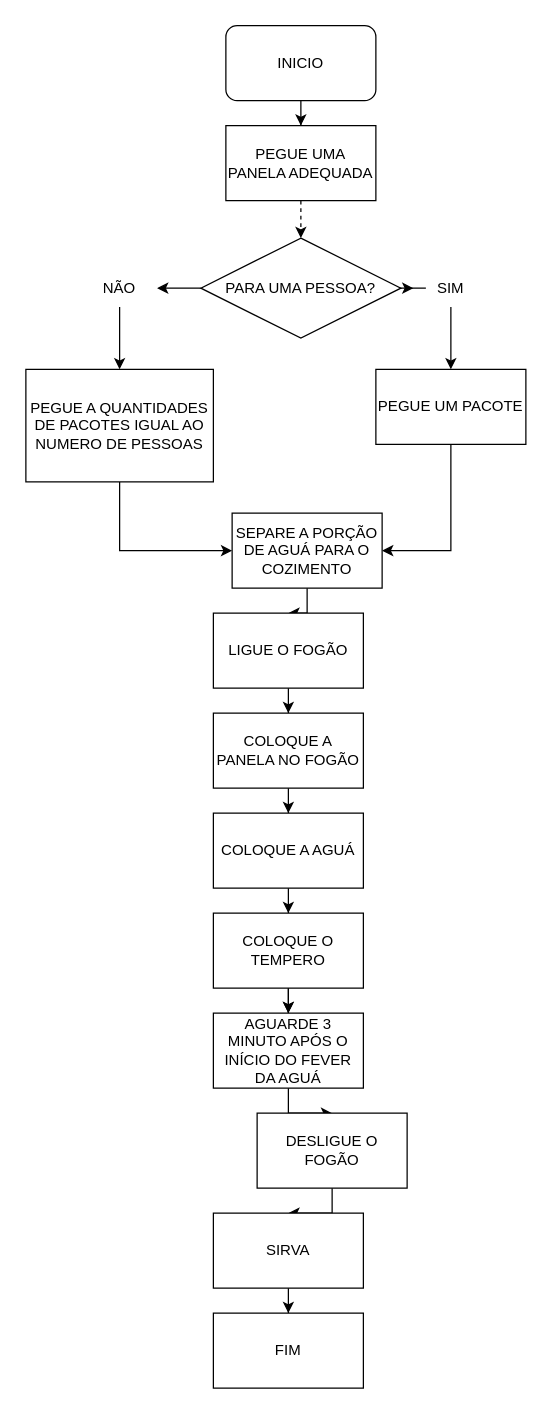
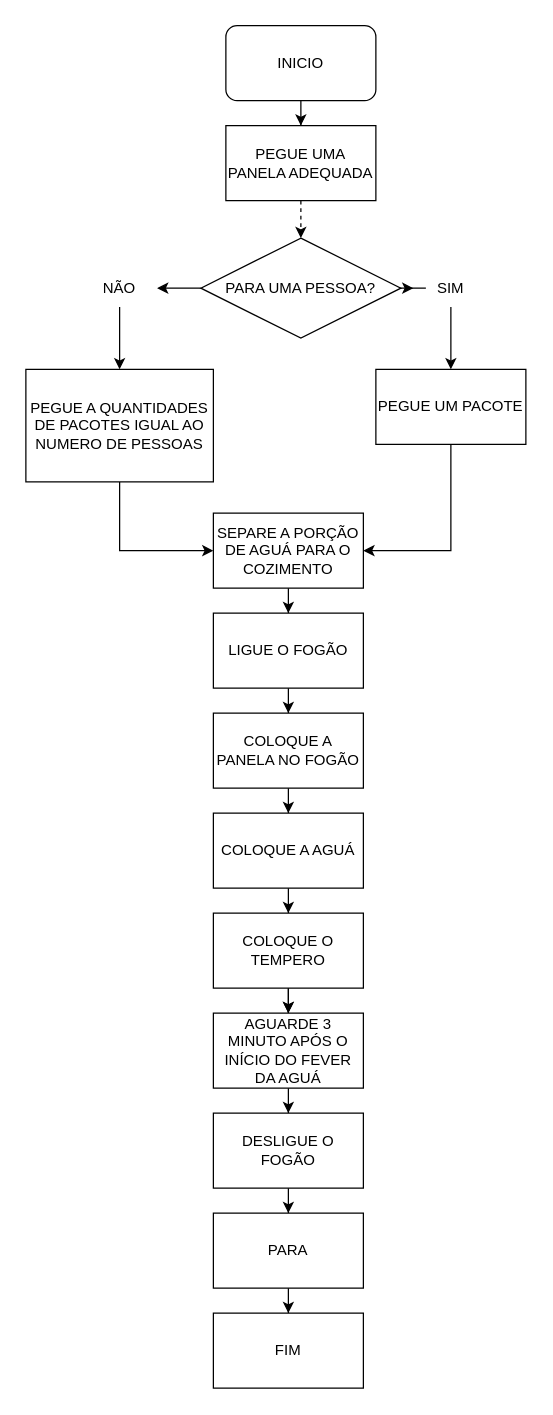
node "SEPARE A PORÇÃO DE AGUÁ PARA O COZIMENTO": moved (307, 551) -> (288, 551)
node "DESLIGUE O FOGÃO": moved (332, 1151) -> (288, 1151)
node "SIRVA": label "SIRVA" -> "PARA"
